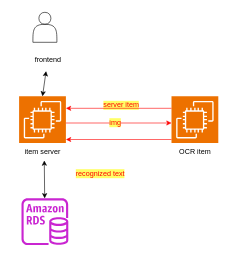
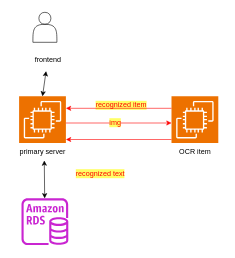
node "server item": label "server item" -> "recognized item"
node "item server": label "item server" -> "primary server"
